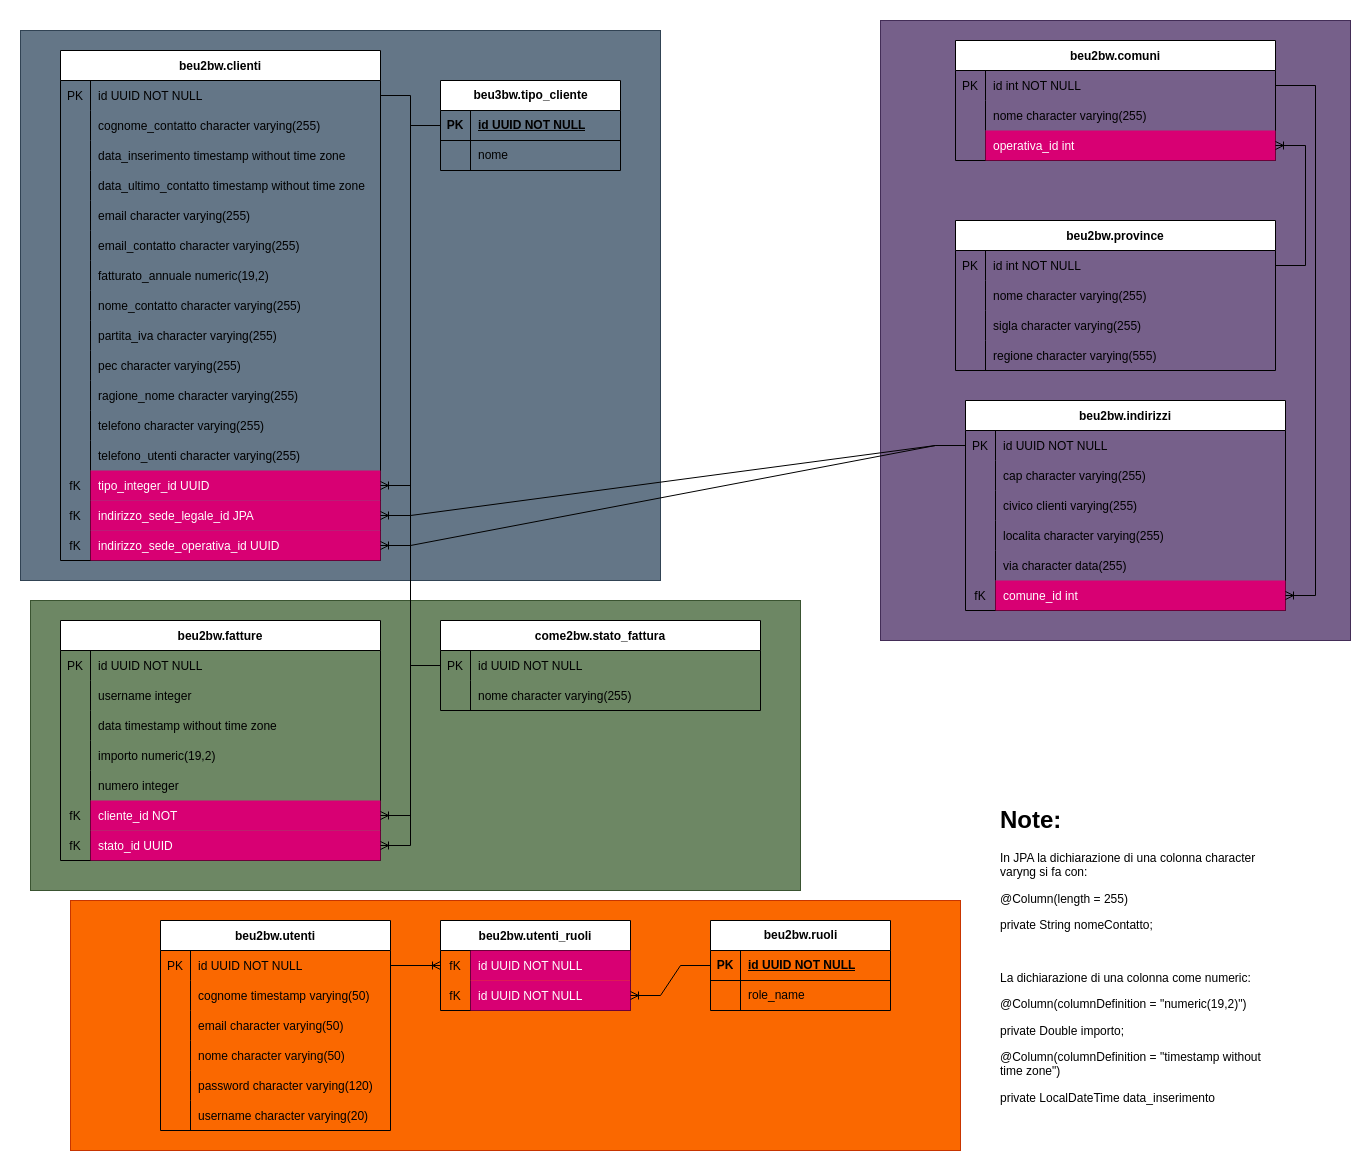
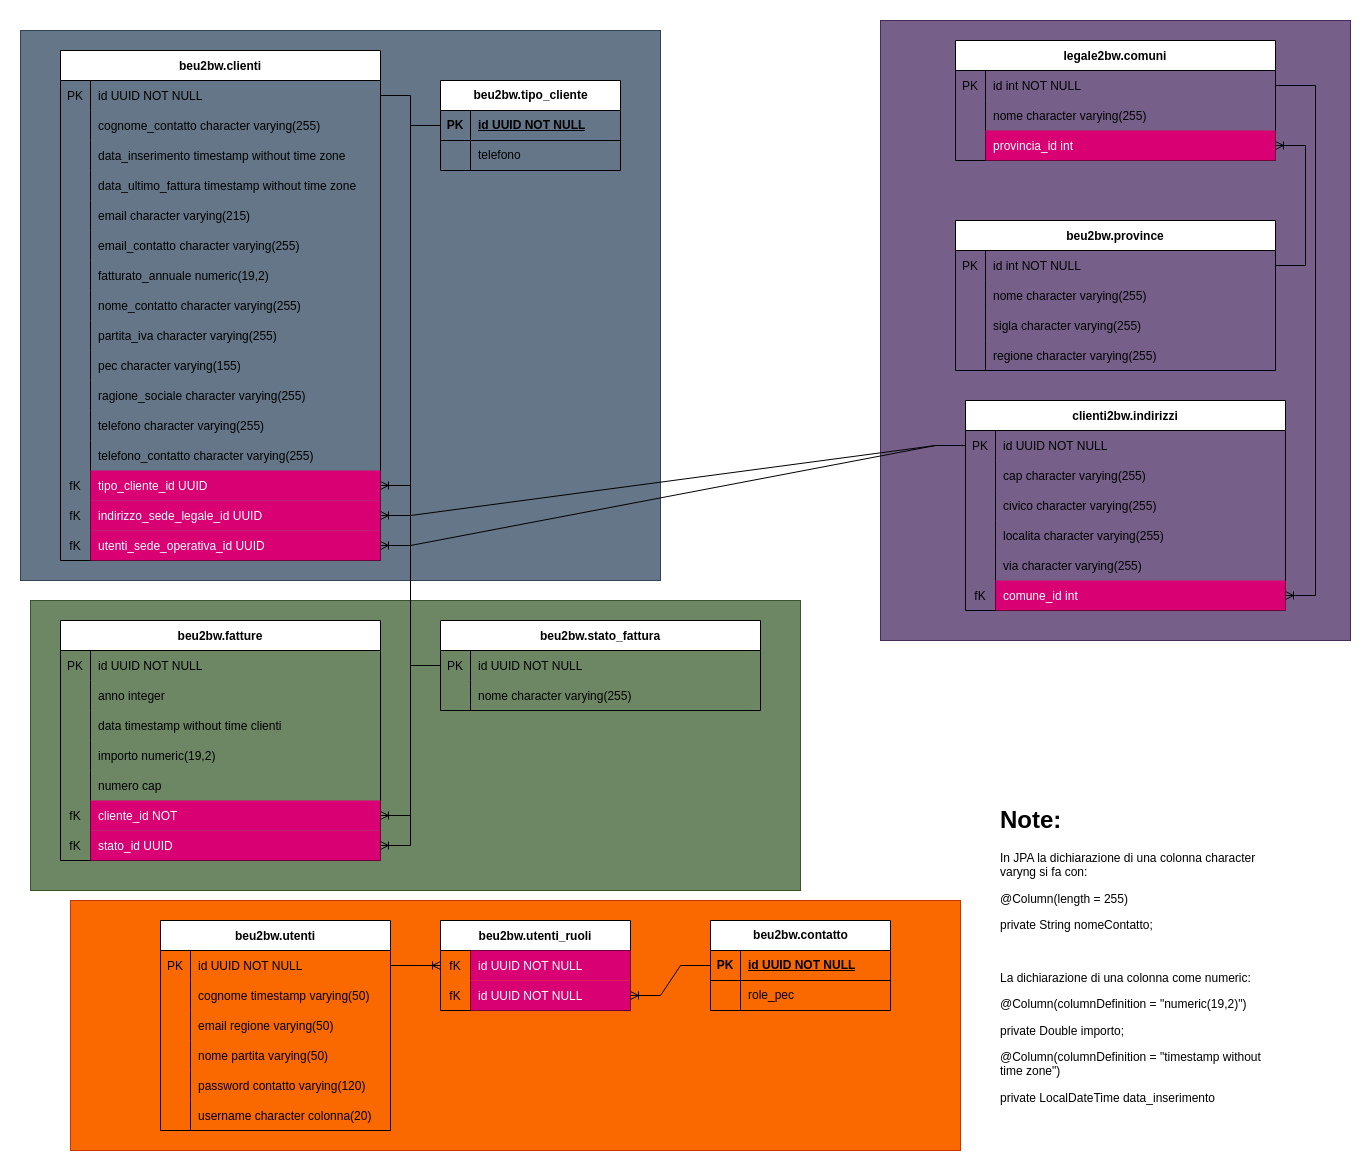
node "beu2bw.comuni": label "beu2bw.comuni" -> "legale2bw.comuni"
node "beu3bw.tipo_cliente": label "beu3bw.tipo_cliente" -> "beu2bw.tipo_cliente"
node "operativa_id int": label "operativa_id int" -> "provincia_id int"
node "nome": label "nome" -> "telefono"
node "data_ultimo_contatto timestamp without time zone": label "data_ultimo_contatto timestamp without time zone" -> "data_ultimo_fattura timestamp without time zone"
node "email character varying(255)": label "email character varying(255)" -> "email character varying(215)"
node "regione character varying(555)": label "regione character varying(555)" -> "regione character varying(255)"
node "pec character varying(255)": label "pec character varying(255)" -> "pec character varying(155)"
node "ragione_nome character varying(255)": label "ragione_nome character varying(255)" -> "ragione_sociale character varying(255)"
node "beu2bw.indirizzi": label "beu2bw.indirizzi" -> "clienti2bw.indirizzi"
node "telefono_utenti character varying(255)": label "telefono_utenti character varying(255)" -> "telefono_contatto character varying(255)"
node "tipo_integer_id UUID": label "tipo_integer_id UUID" -> "tipo_cliente_id UUID"
node "civico clienti varying(255)": label "civico clienti varying(255)" -> "civico character varying(255)"
node "indirizzo_sede_legale_id JPA": label "indirizzo_sede_legale_id JPA" -> "indirizzo_sede_legale_id UUID"
node "indirizzo_sede_operativa_id UUID": label "indirizzo_sede_operativa_id UUID" -> "utenti_sede_operativa_id UUID"
node "via character data(255)": label "via character data(255)" -> "via character varying(255)"
node "come2bw.stato_fattura": label "come2bw.stato_fattura" -> "beu2bw.stato_fattura"
node "username integer": label "username integer" -> "anno integer"
node "data timestamp without time zone": label "data timestamp without time zone" -> "data timestamp without time clienti"
node "numero integer": label "numero integer" -> "numero cap"
node "beu2bw.ruoli": label "beu2bw.ruoli" -> "beu2bw.contatto"
node "role_name": label "role_name" -> "role_pec"
node "email character varying(50)": label "email character varying(50)" -> "email regione varying(50)"
node "nome character varying(50)": label "nome character varying(50)" -> "nome partita varying(50)"
node "password character varying(120)": label "password character varying(120)" -> "password contatto varying(120)"
node "username character varying(20)": label "username character varying(20)" -> "username character colonna(20)"
